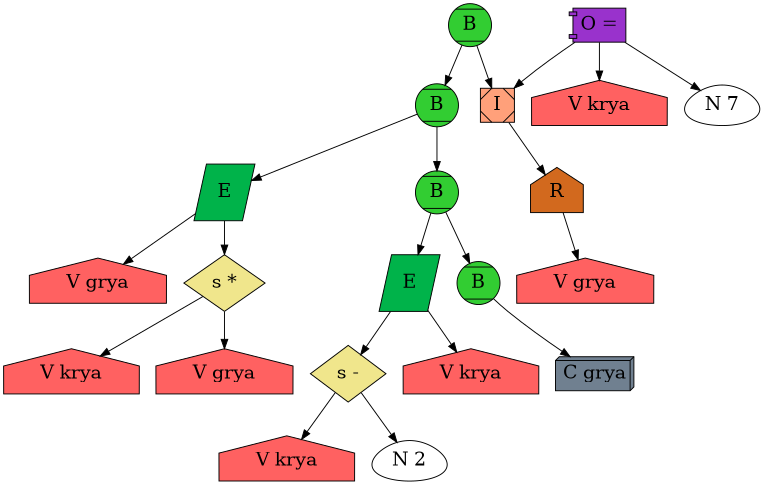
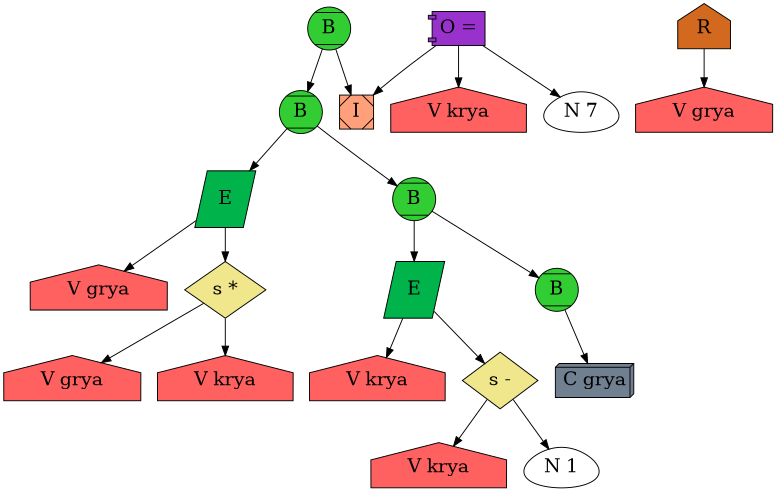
edge "I" -> "R": removed
node "N 2": label "N 2" -> "N 1"
